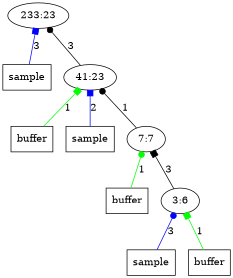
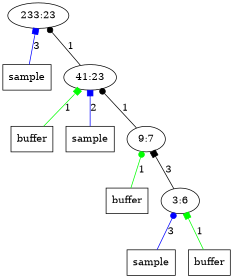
edge "41:23" -> "233:23": label "3" -> "1"
node "7:7": label "7:7" -> "9:7"
